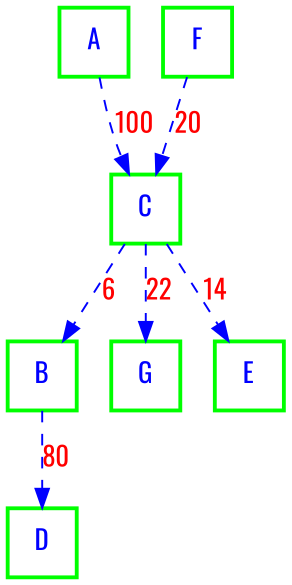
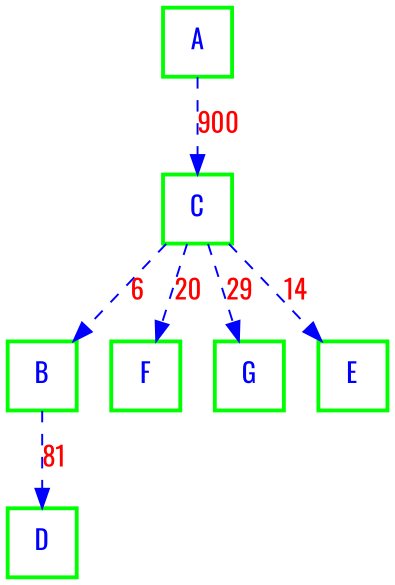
edge "F" -> "C": reversed
edge "A" -> "C": label "100" -> "900"
edge "C" -> "G": label "22" -> "29"
edge "B" -> "D": label "80" -> "81"
